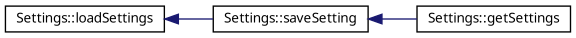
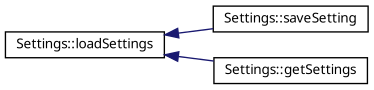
edge "Settings::getSettings" -> "Settings::saveSetting": now "Settings::getSettings" -> "Settings::loadSettings"
